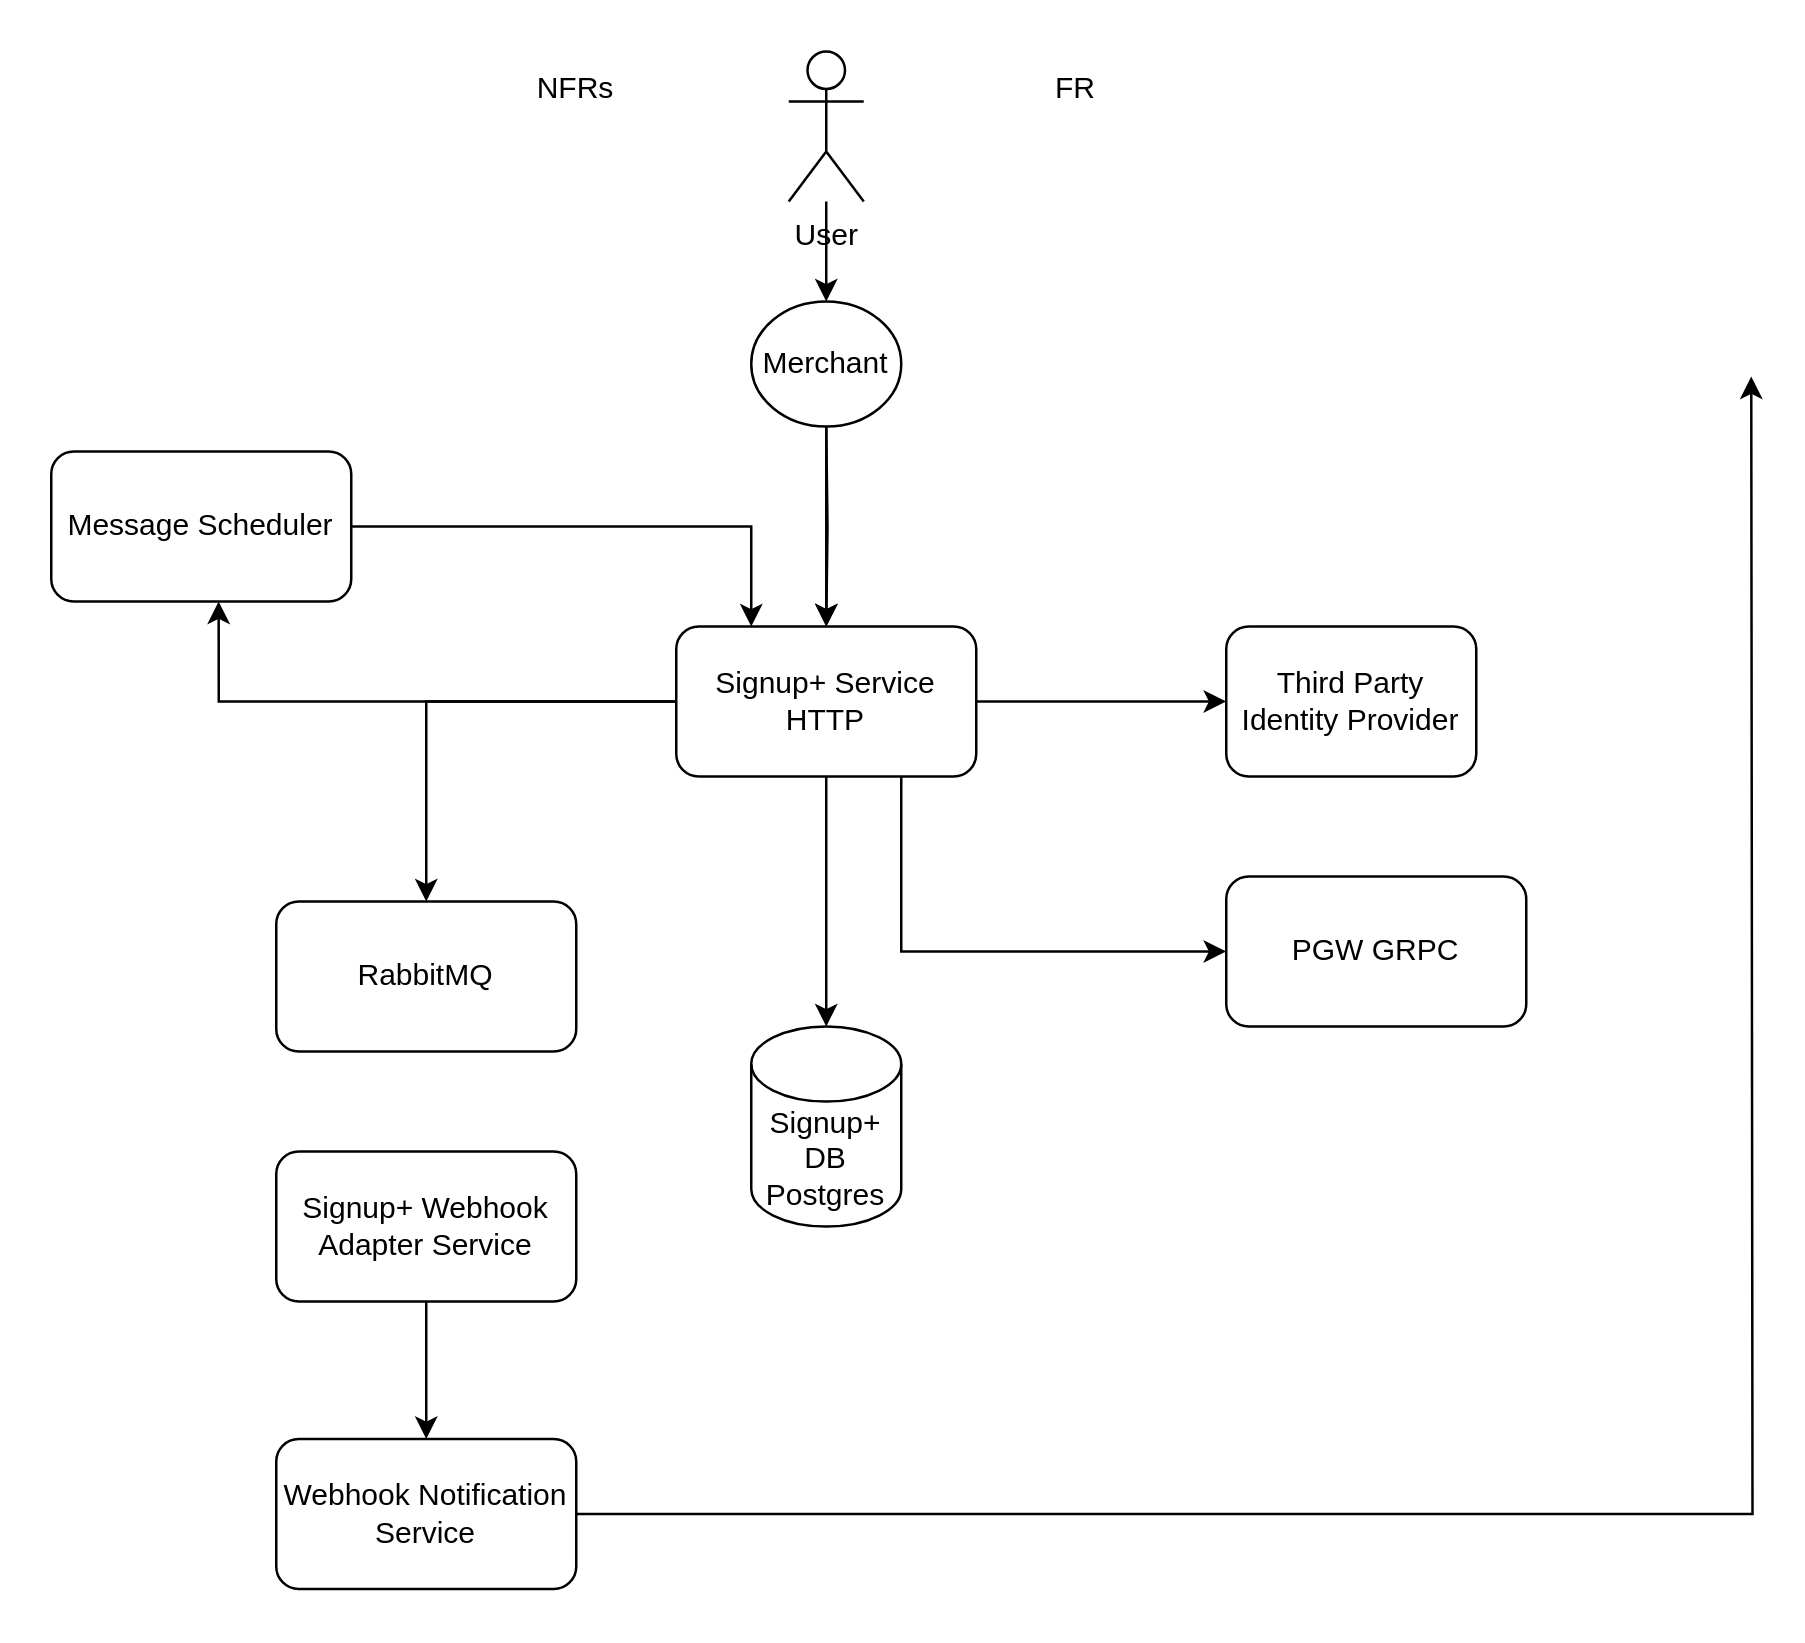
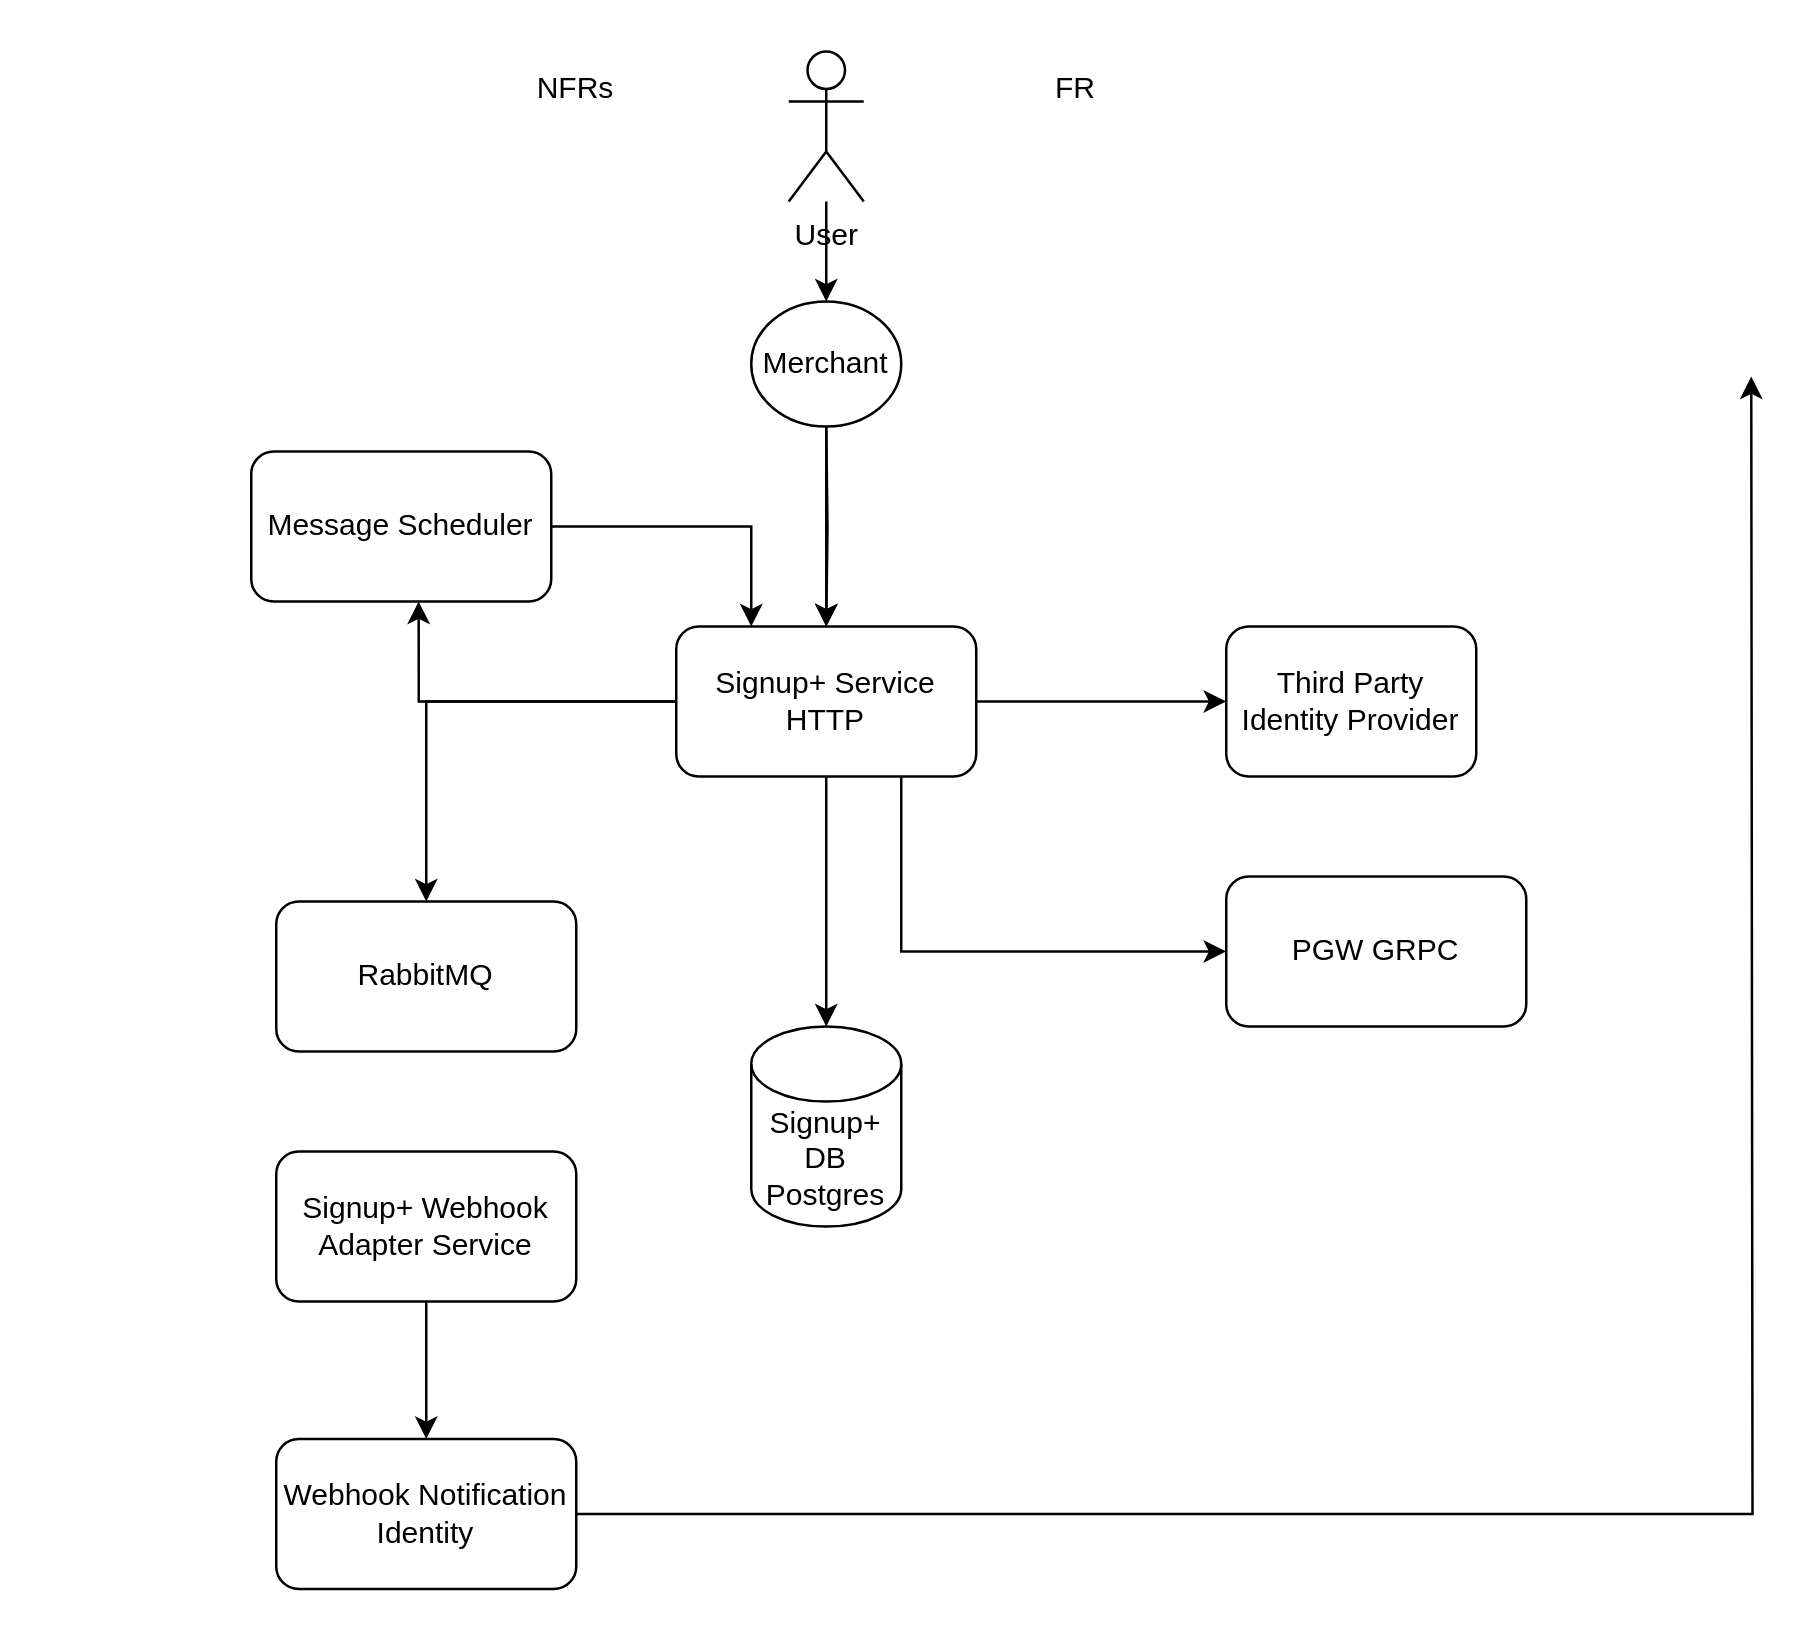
node "Message Scheduler": moved (201, 526) -> (401, 526)
node "Webhook Notification Service": label "Webhook Notification Service" -> "Webhook Notification Identity"
